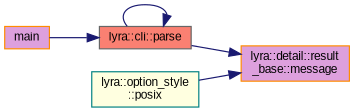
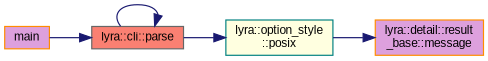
edge "lyra::cli::parse" -> "lyra::detail::result _base::message": now "lyra::cli::parse" -> "lyra::option_style ::posix"
